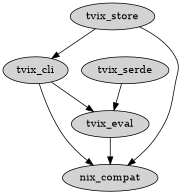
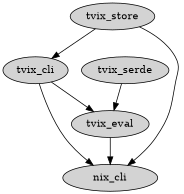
node "nix_compat": label "nix_compat" -> "nix_cli"
